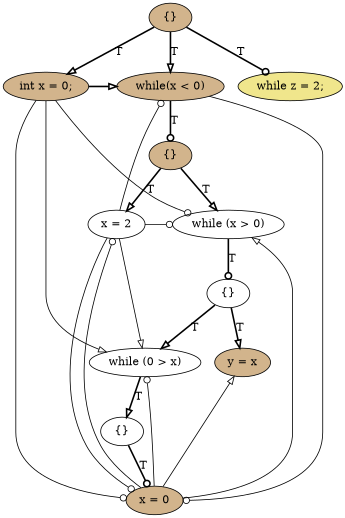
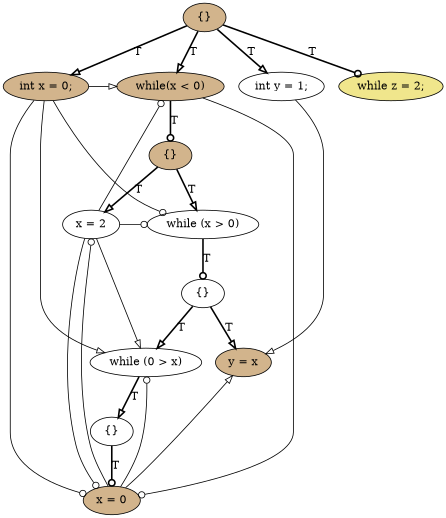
edge "int x = 0;" -> "while(x < 0)": style bold -> solid
node "int y = 1;": added
edge "x = 0" -> "while (x > 0)": removed
